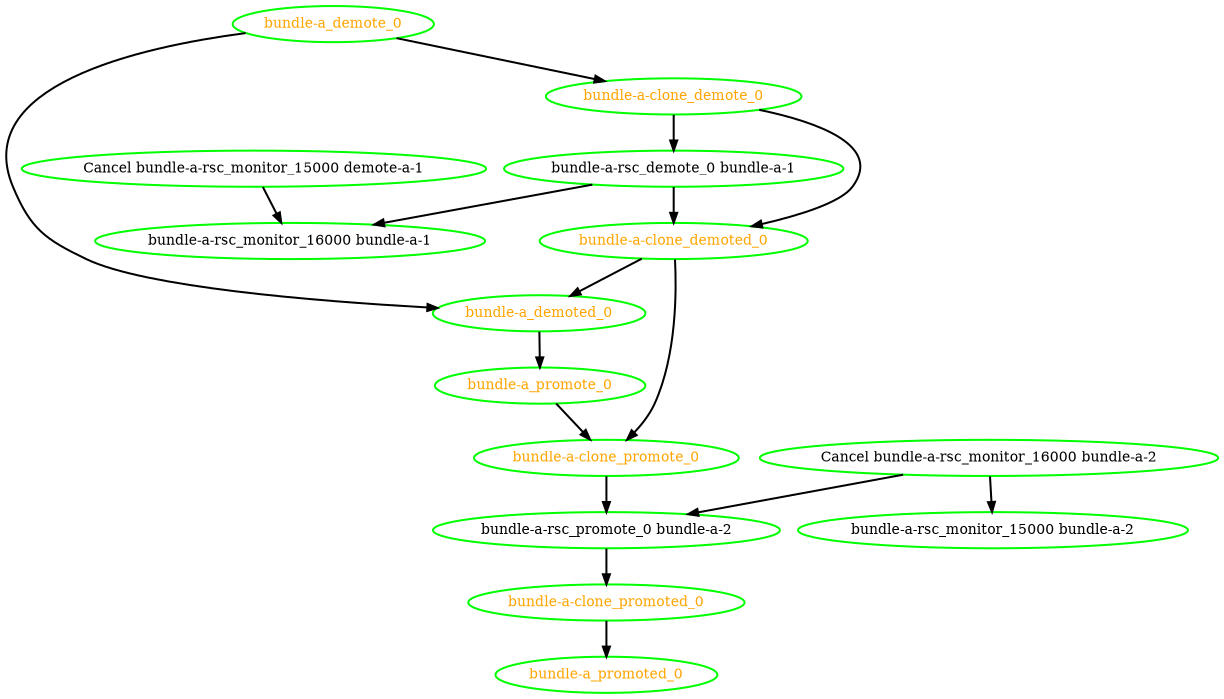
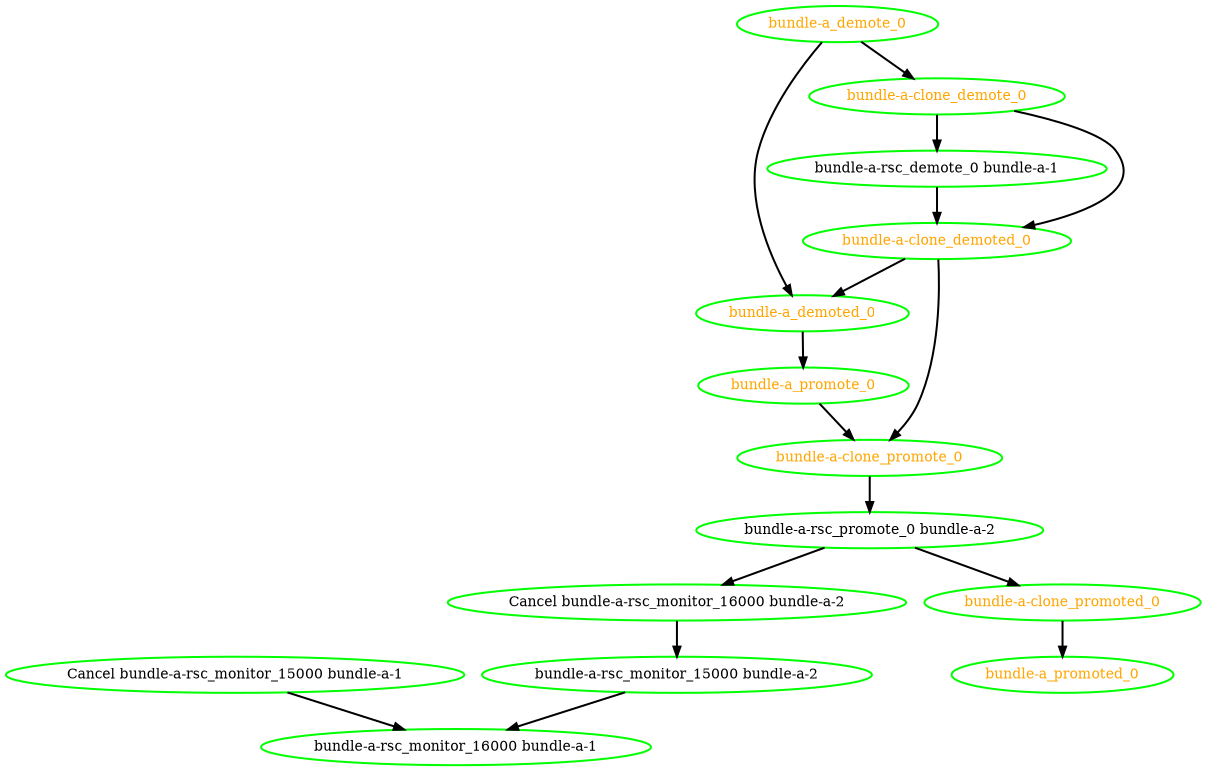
node "Cancel bundle-a-rsc_monitor_15000 demote-a-1": label "Cancel bundle-a-rsc_monitor_15000 demote-a-1" -> "Cancel bundle-a-rsc_monitor_15000 bundle-a-1"
edge "bundle-a-rsc_demote_0 bundle-a-1" -> "bundle-a-rsc_monitor_16000 bundle-a-1": now "bundle-a-rsc_monitor_15000 bundle-a-2" -> "bundle-a-rsc_monitor_16000 bundle-a-1"
edge "Cancel bundle-a-rsc_monitor_16000 bundle-a-2" -> "bundle-a-rsc_promote_0 bundle-a-2": reversed
